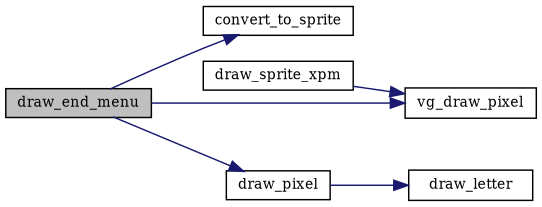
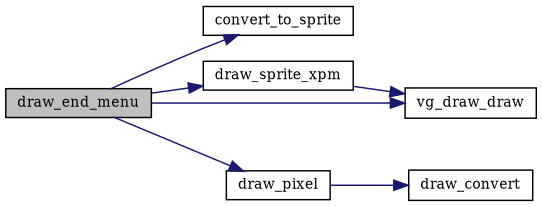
edge "draw_end_menu" -> "draw_sprite_xpm": added
node "vg_draw_pixel": label "vg_draw_pixel" -> "vg_draw_draw"
node "draw_letter": label "draw_letter" -> "draw_convert"
